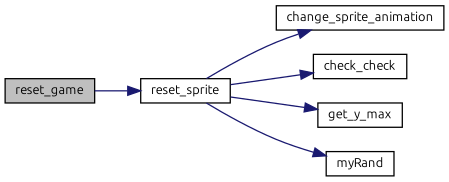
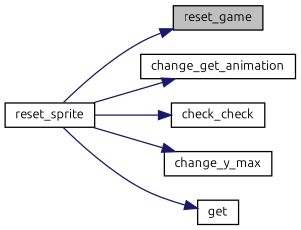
node "change_sprite_animation": label "change_sprite_animation" -> "change_get_animation"
edge "reset_game" -> "reset_sprite": reversed
node "get_y_max": label "get_y_max" -> "change_y_max"
node "myRand": label "myRand" -> "get"
